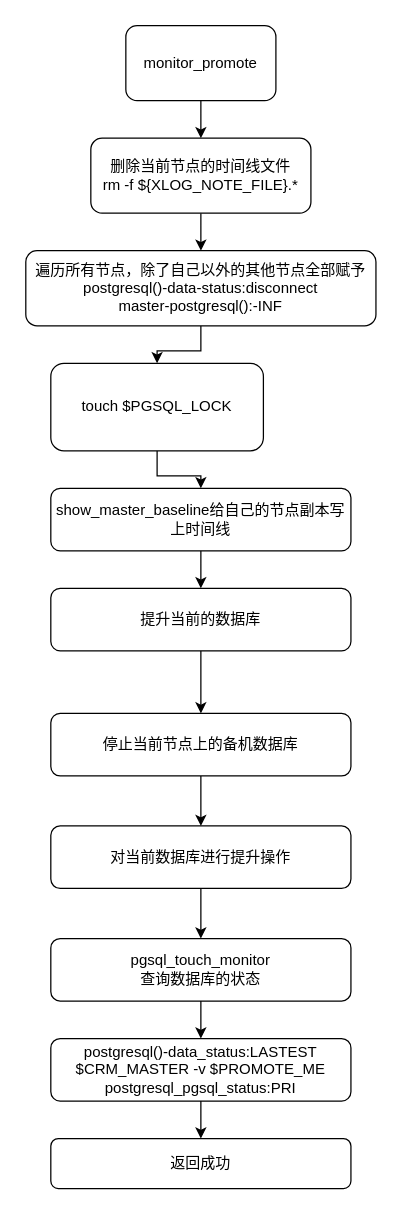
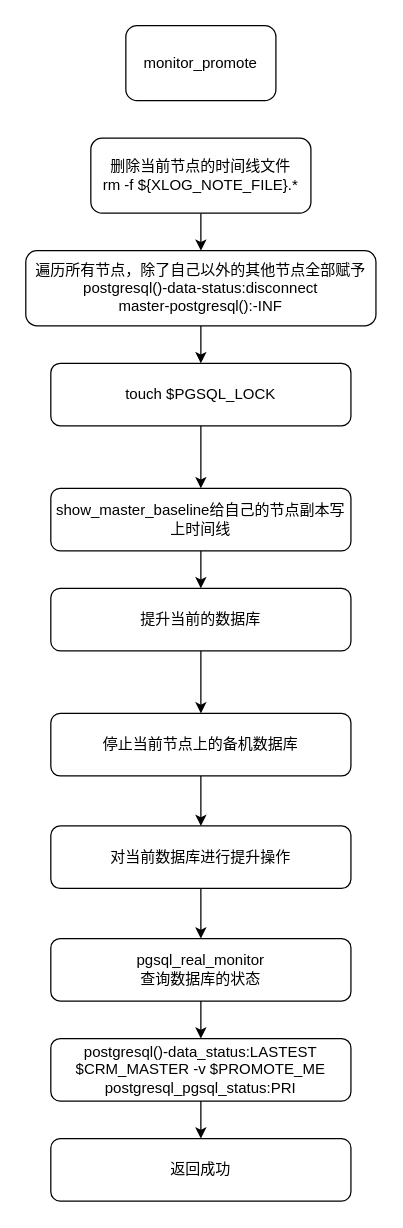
edge "monitor_promote" -> "删除当前节点的时间线文件 rm -f ${XLOG_NOTE_FILE}.*": removed
node "touch $PGSQL_LOCK": size 213x88 -> 300x63
node "pgsql_touch_monitor 查询数据库的状态": label "pgsql_touch_monitor 查询数据库的状态" -> "pgsql_real_monitor 查询数据库的状态"
node "返回成功": size 300x50 -> 300x63
